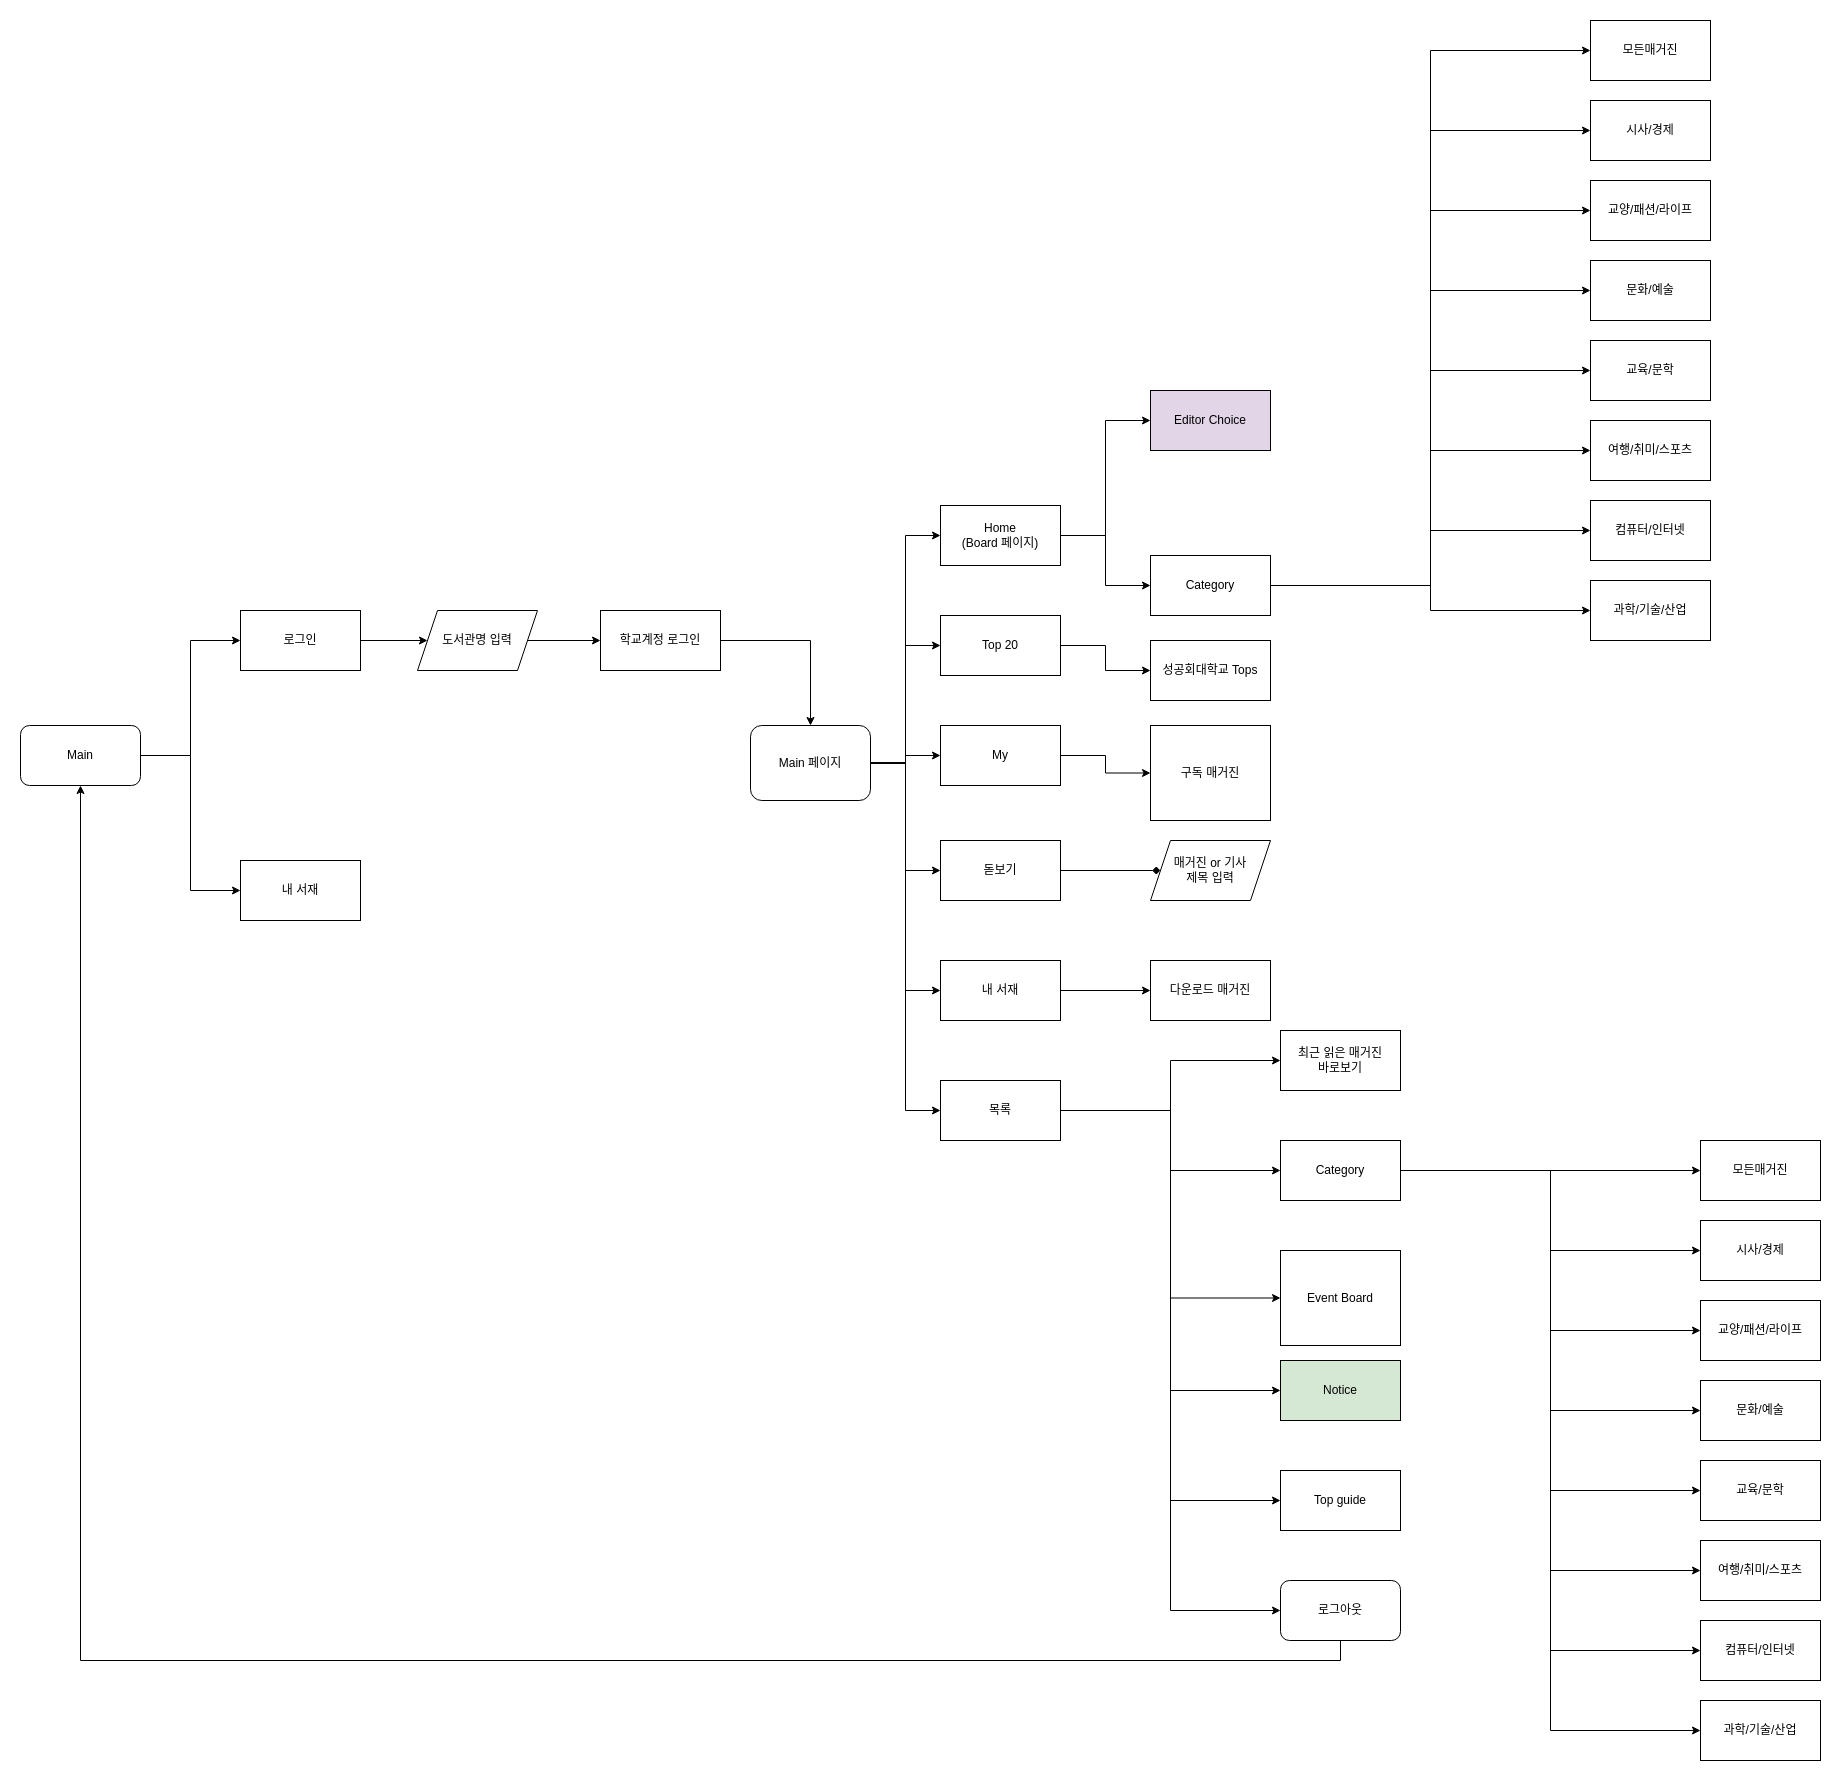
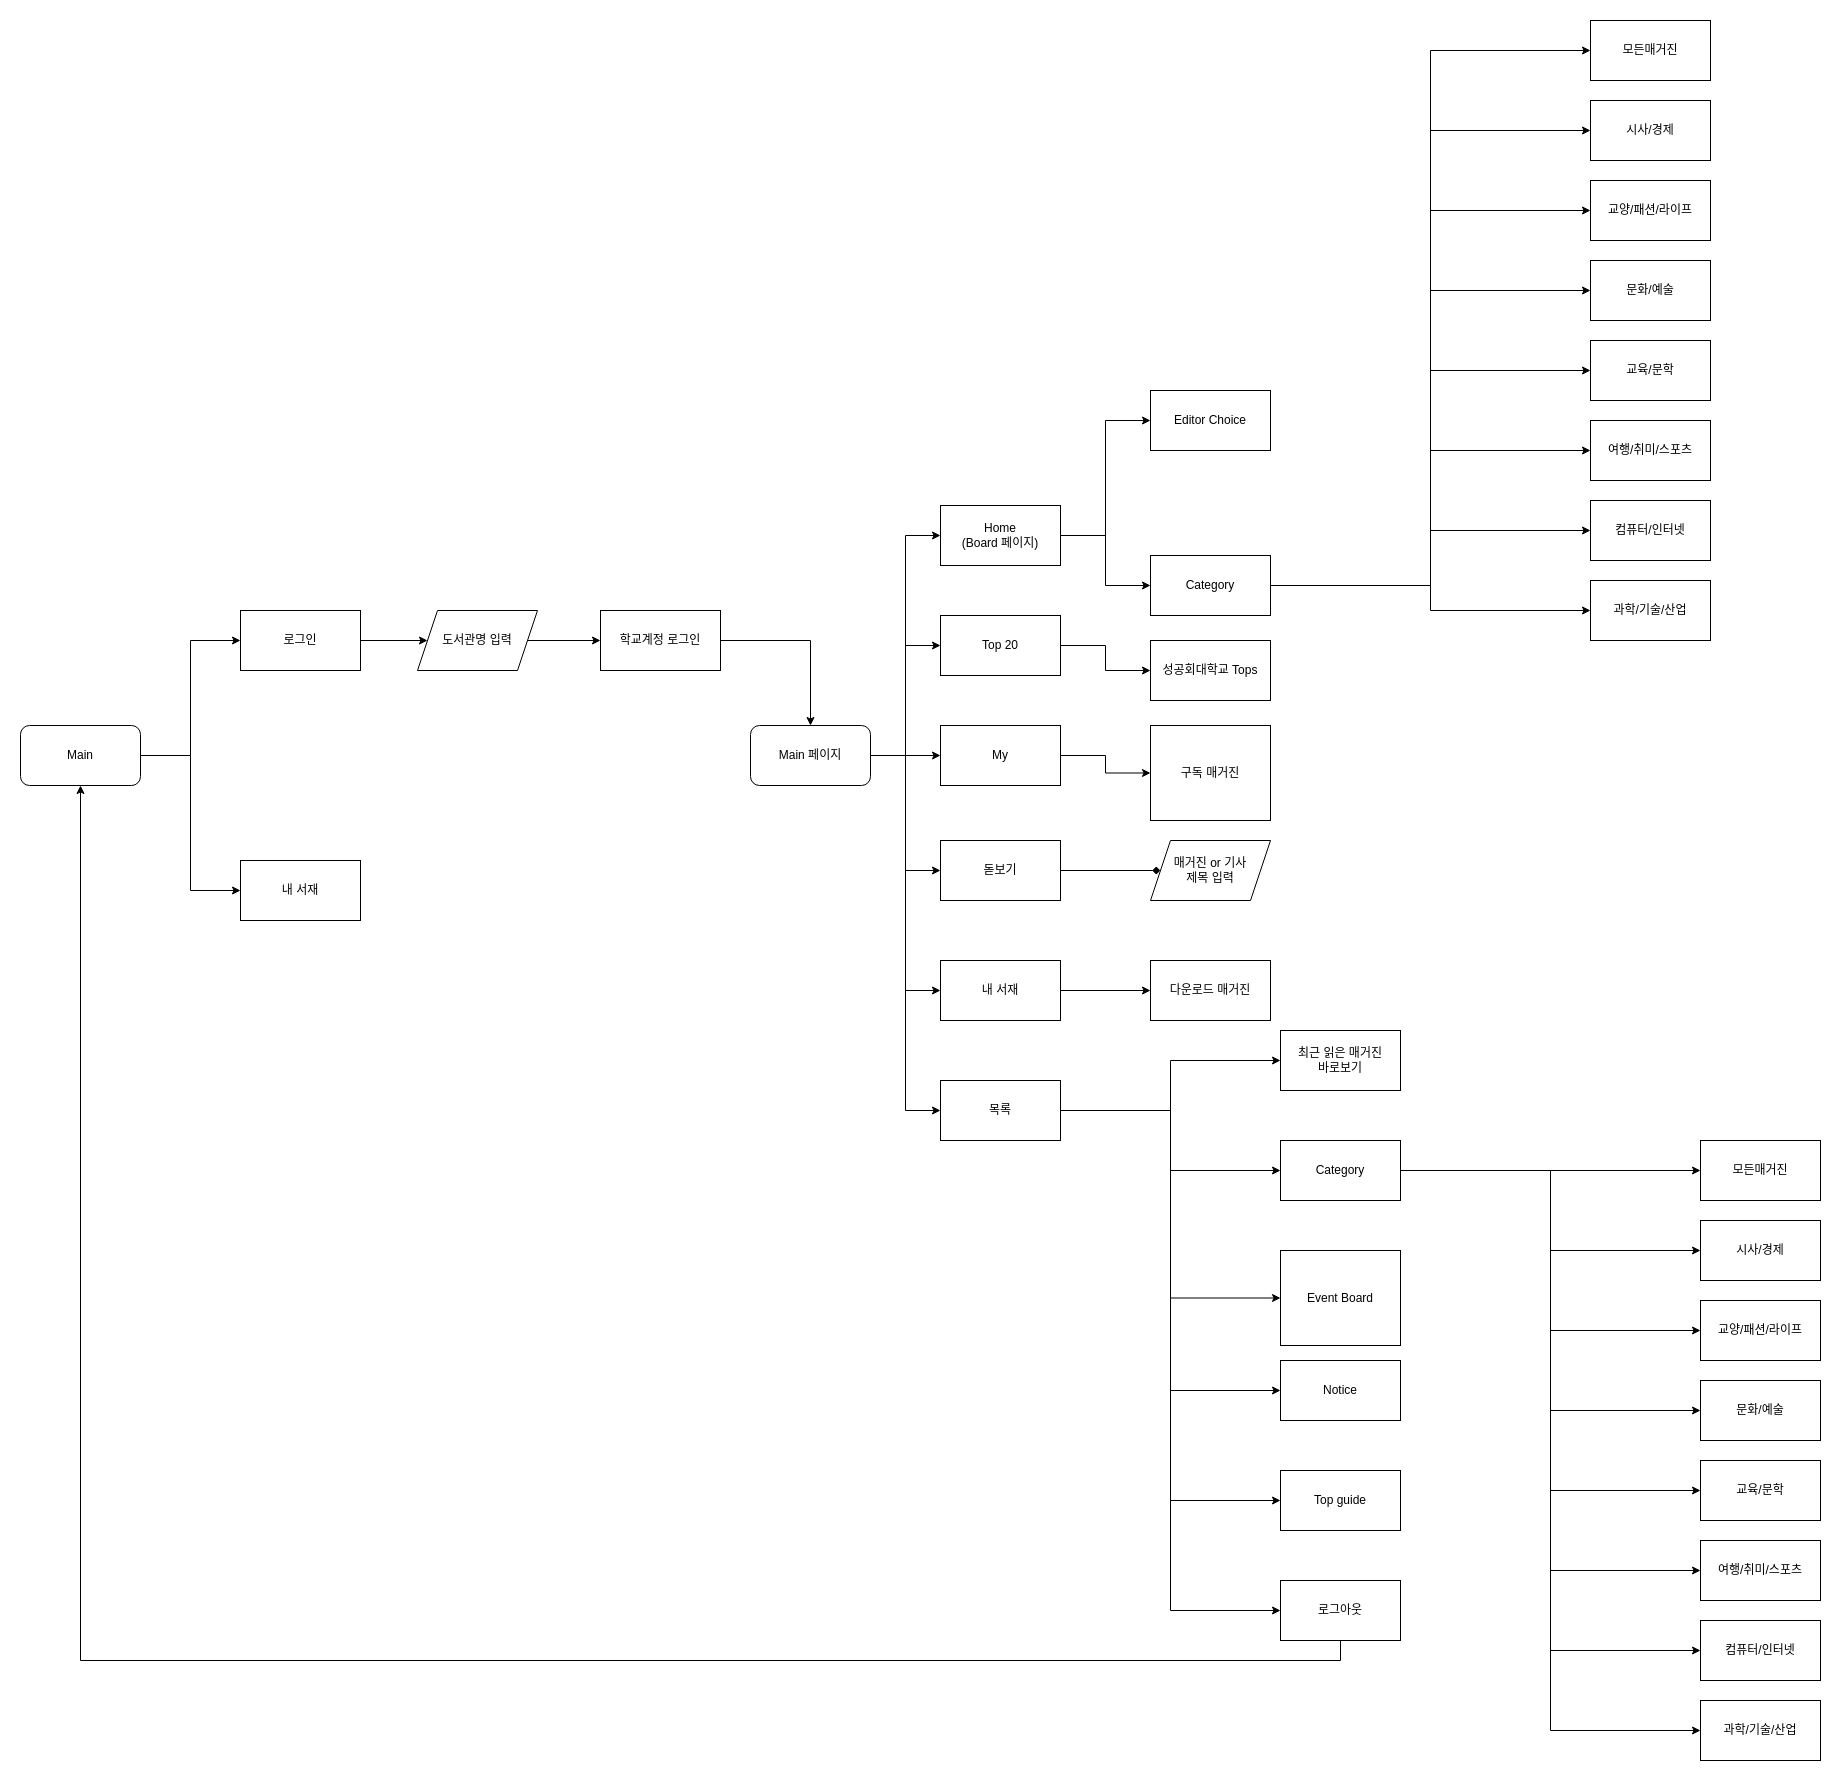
node "Editor Choice": fillcolor #e1d5e7 -> #ffffff
node "Main 페이지": size 120x75 -> 120x60
node "Notice": fillcolor #d5e8d4 -> #ffffff
node "로그아웃": shape rounded rectangle -> rectangle
